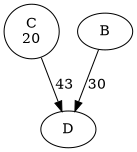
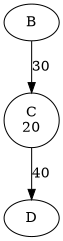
edge "B" -> "D": now "B" -> "C 20"
edge "C 20" -> "D": label "43" -> "40"
